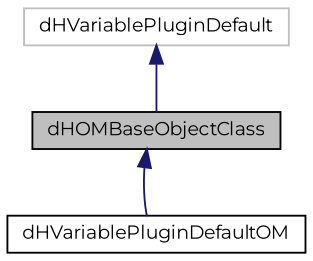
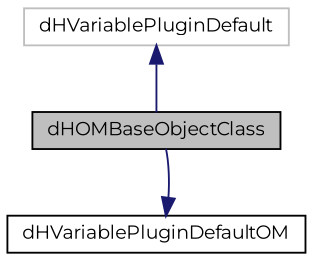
edge "dHVariablePluginDefaultOM" -> "dHOMBaseObjectClass": reversed
